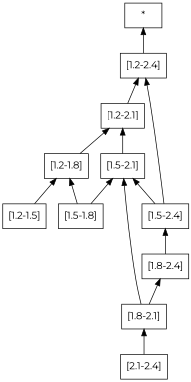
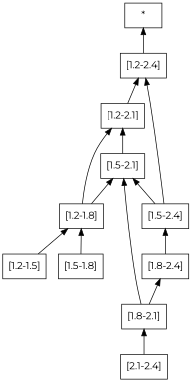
edge "[1.5-1.8]" -> "[1.5-2.1]": now "[1.2-1.8]" -> "[1.5-2.1]"
